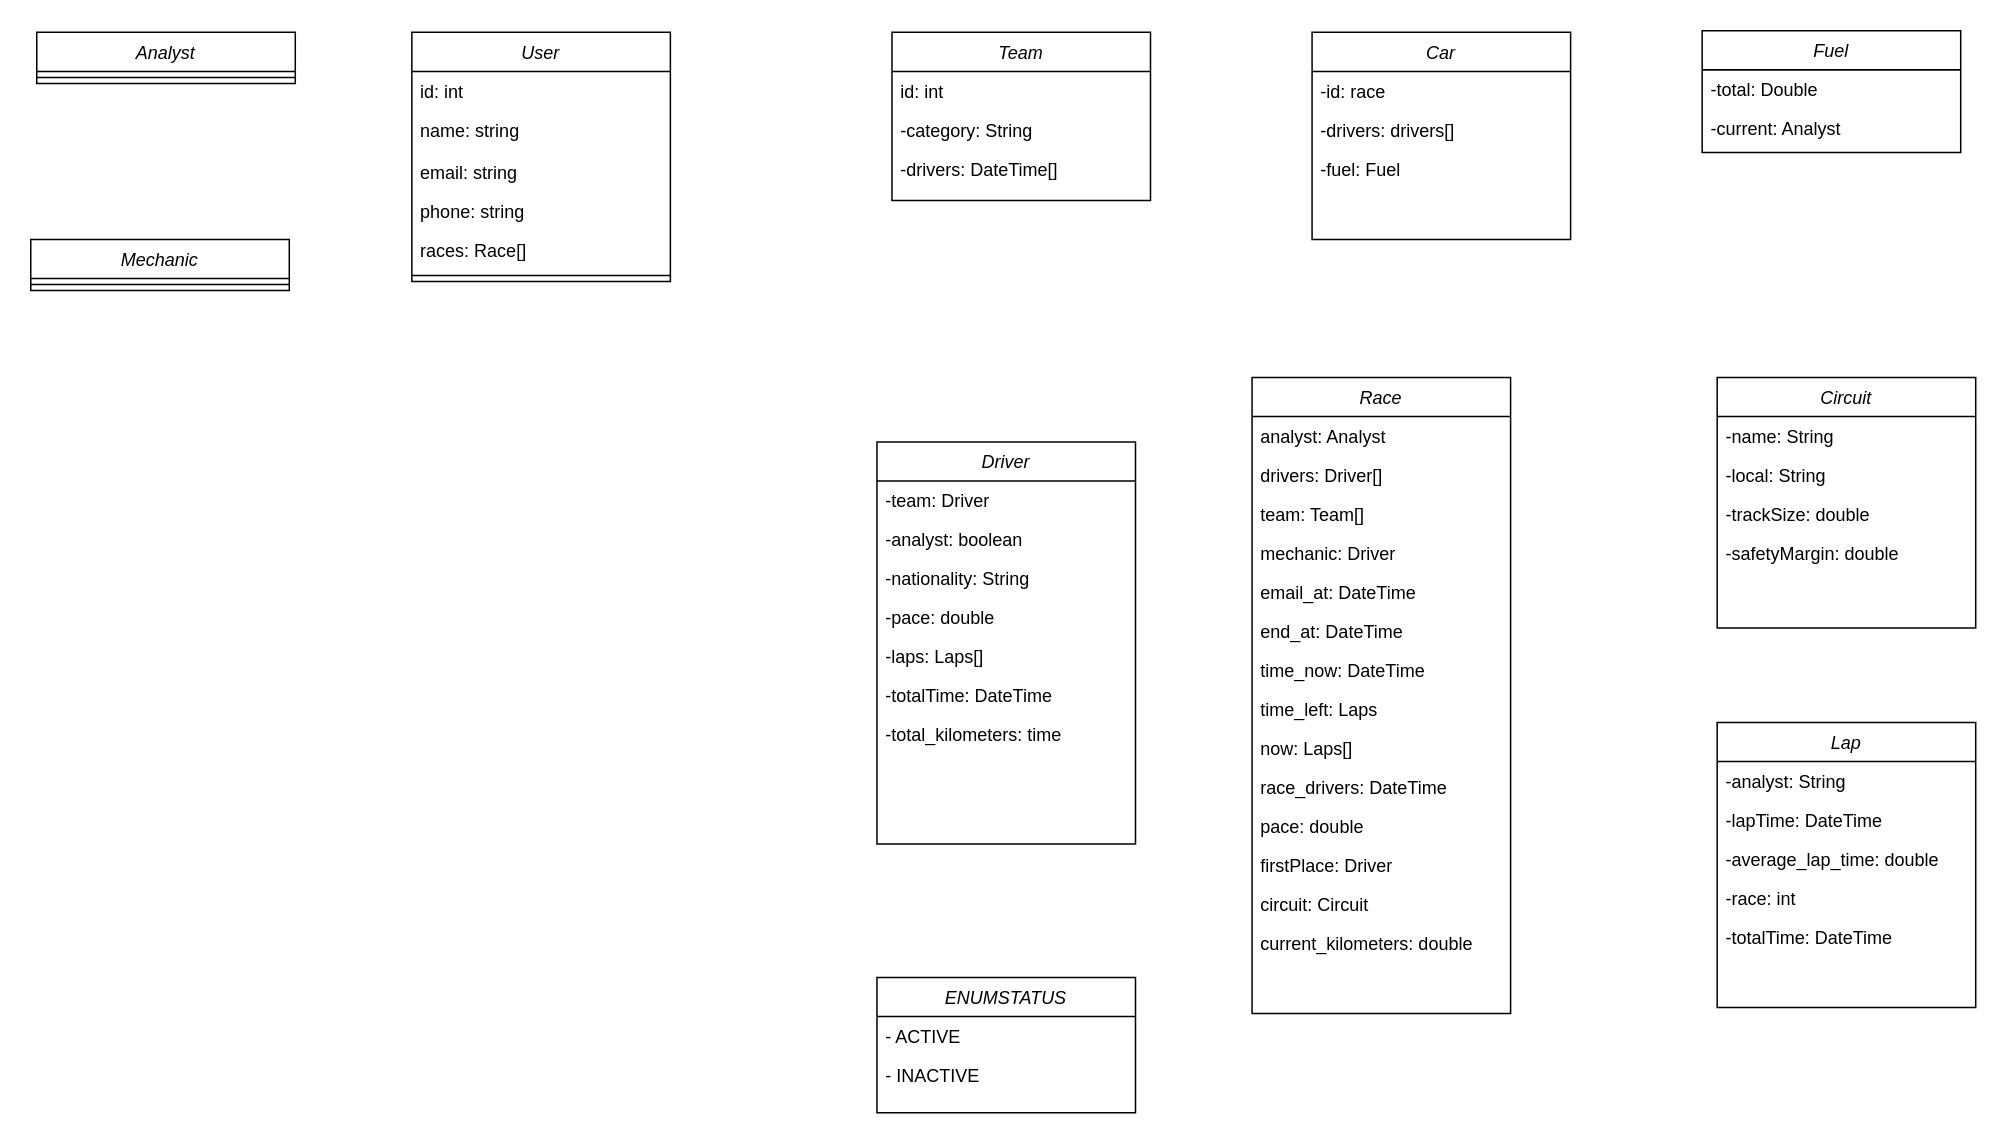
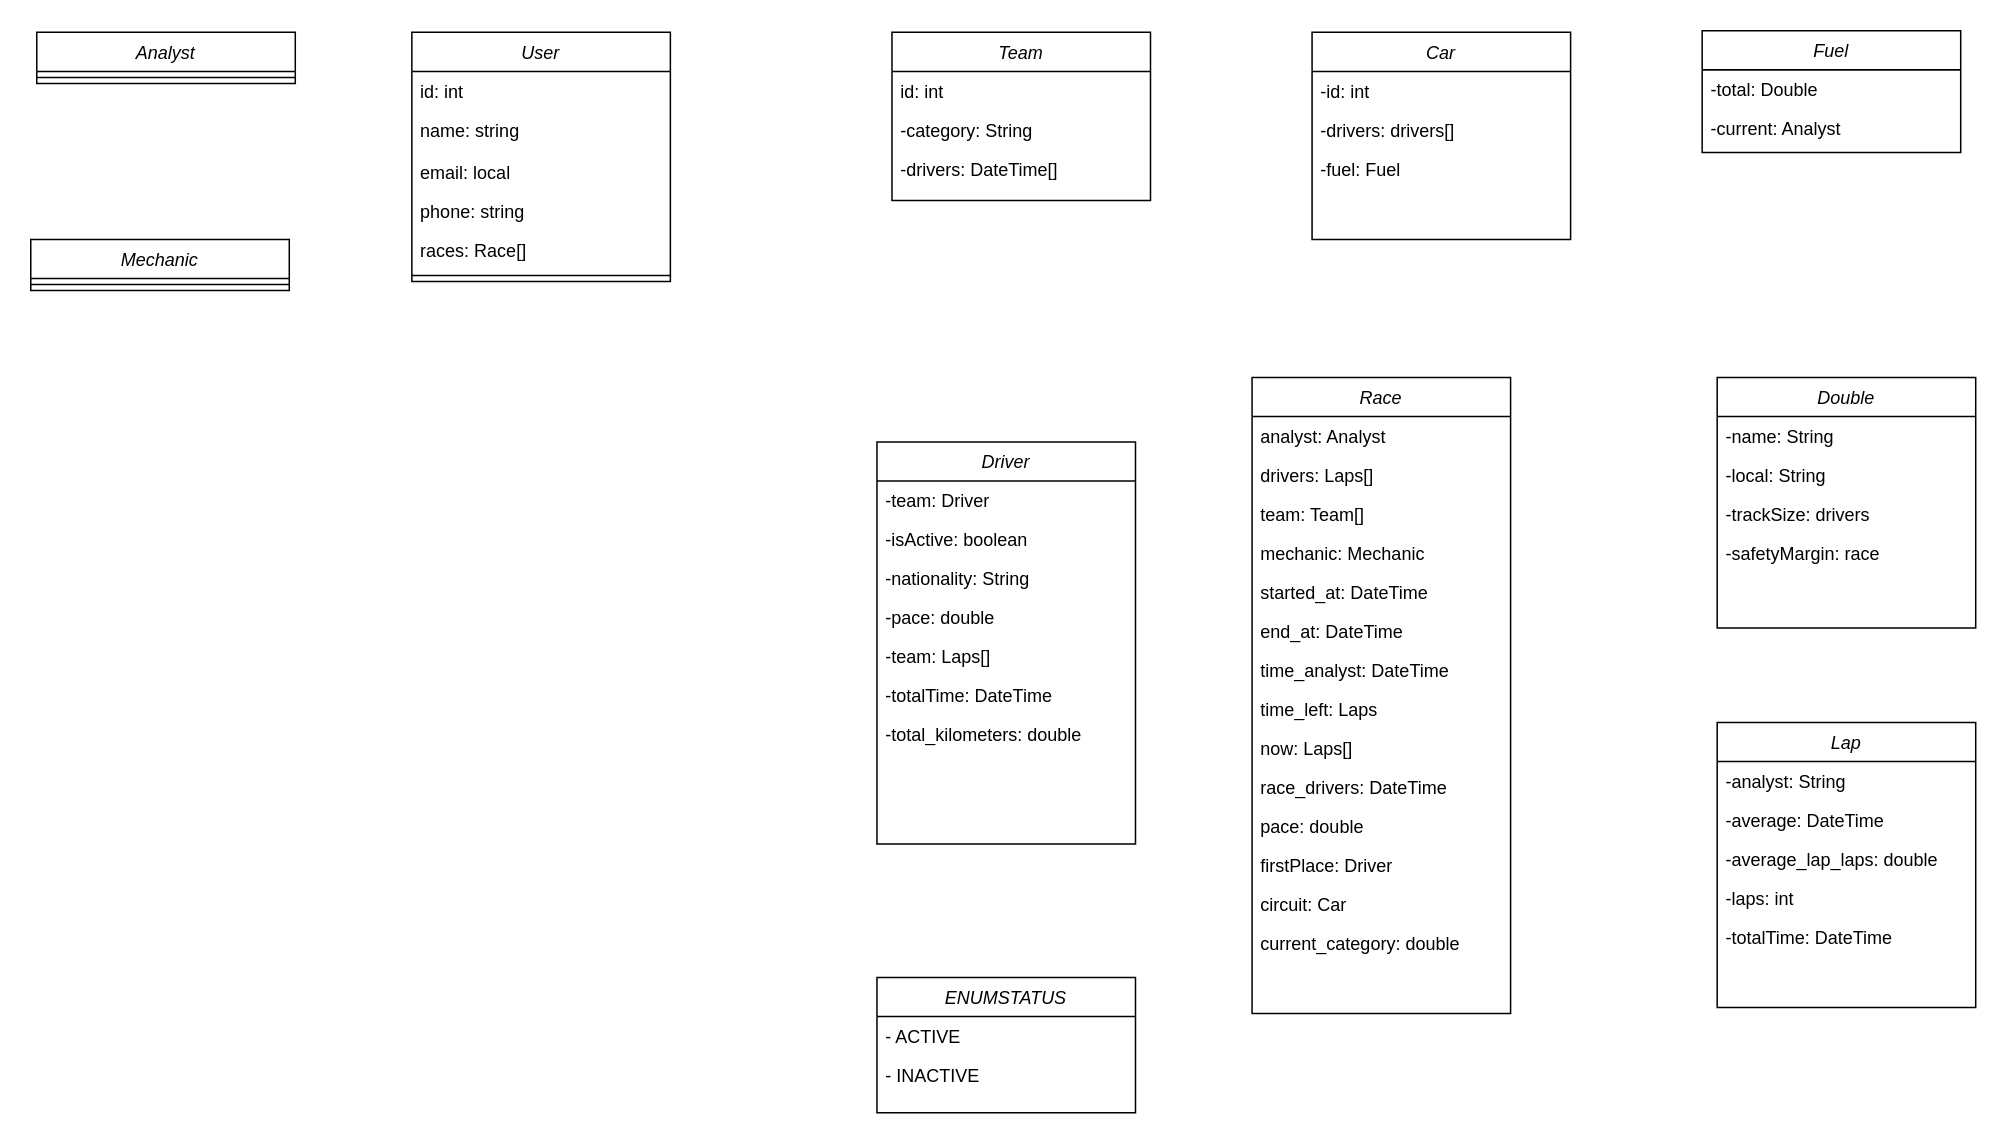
node "-id: race": label "-id: race" -> "-id: int"
node "email: string": label "email: string" -> "email: local"
node "Circuit": label "Circuit" -> "Double"
node "drivers: Driver[]": label "drivers: Driver[]" -> "drivers: Laps[]"
node "-trackSize: double": label "-trackSize: double" -> "-trackSize: drivers"
node "-analyst: boolean": label "-analyst: boolean" -> "-isActive: boolean"
node "mechanic: Driver": label "mechanic: Driver" -> "mechanic: Mechanic"
node "-safetyMargin: double": label "-safetyMargin: double" -> "-safetyMargin: race"
node "email_at: DateTime": label "email_at: DateTime" -> "started_at: DateTime"
node "-laps: Laps[]": label "-laps: Laps[]" -> "-team: Laps[]"
node "time_now: DateTime": label "time_now: DateTime" -> "time_analyst: DateTime"
node "-total_kilometers: time": label "-total_kilometers: time" -> "-total_kilometers: double"
node "-lapTime: DateTime": label "-lapTime: DateTime" -> "-average: DateTime"
node "-average_lap_time: double": label "-average_lap_time: double" -> "-average_lap_laps: double"
node "-race: int": label "-race: int" -> "-laps: int"
node "circuit: Circuit": label "circuit: Circuit" -> "circuit: Car"
node "current_kilometers: double": label "current_kilometers: double" -> "current_category: double"
